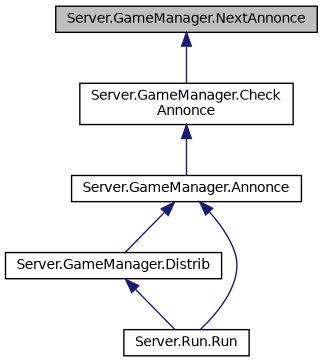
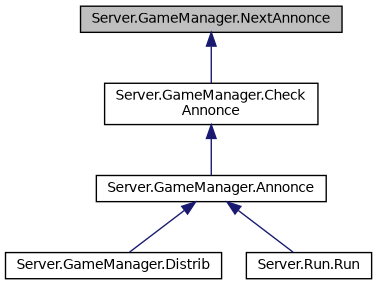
edge "Server.Run.Run" -> "Server.GameManager.Distrib": removed
